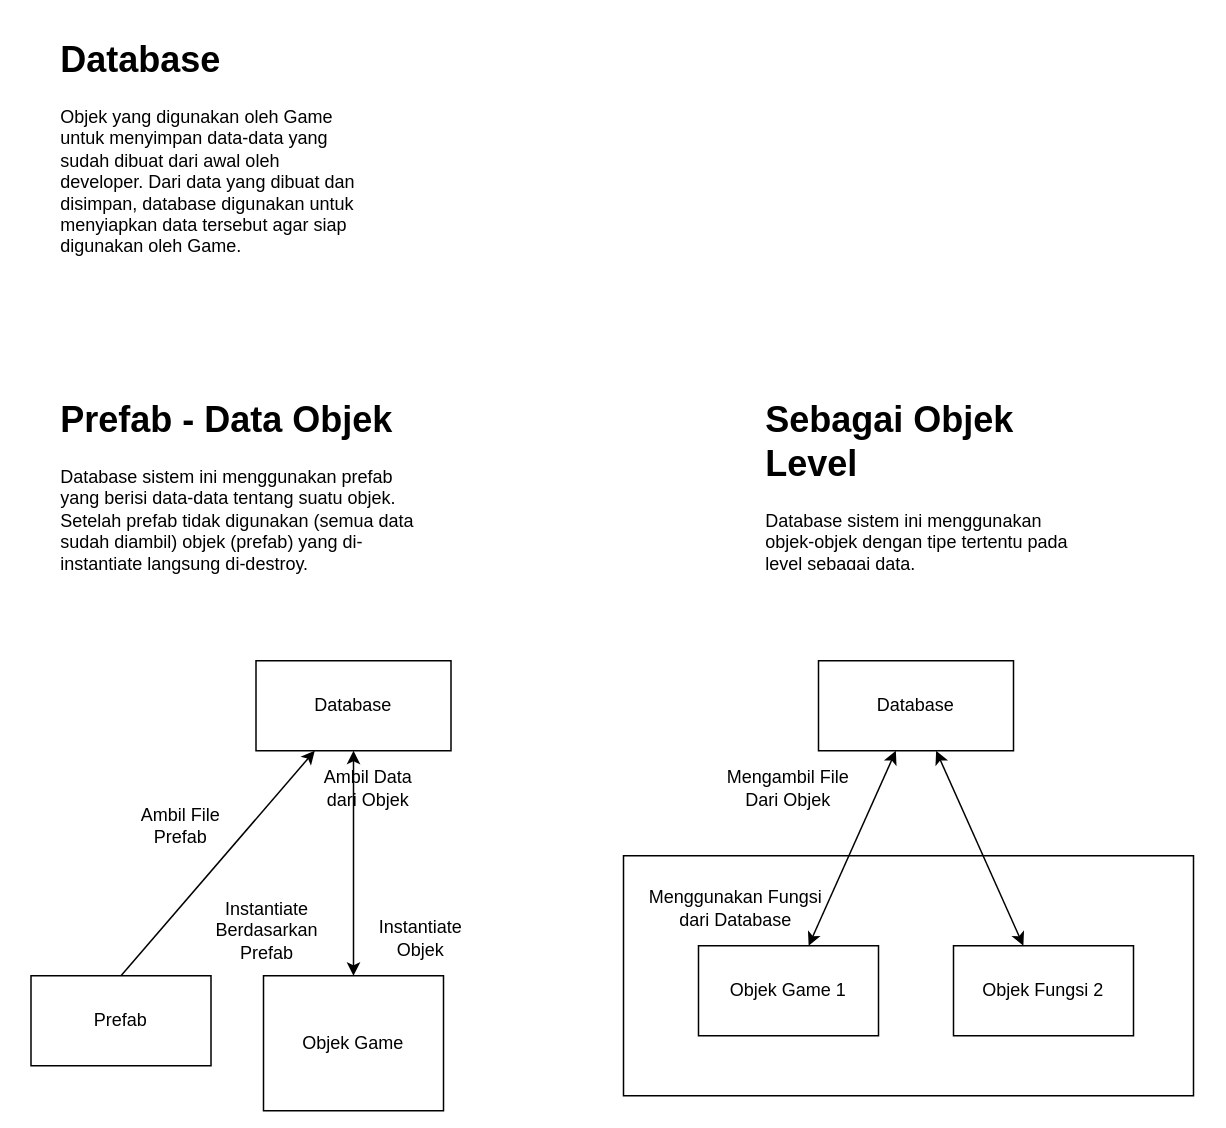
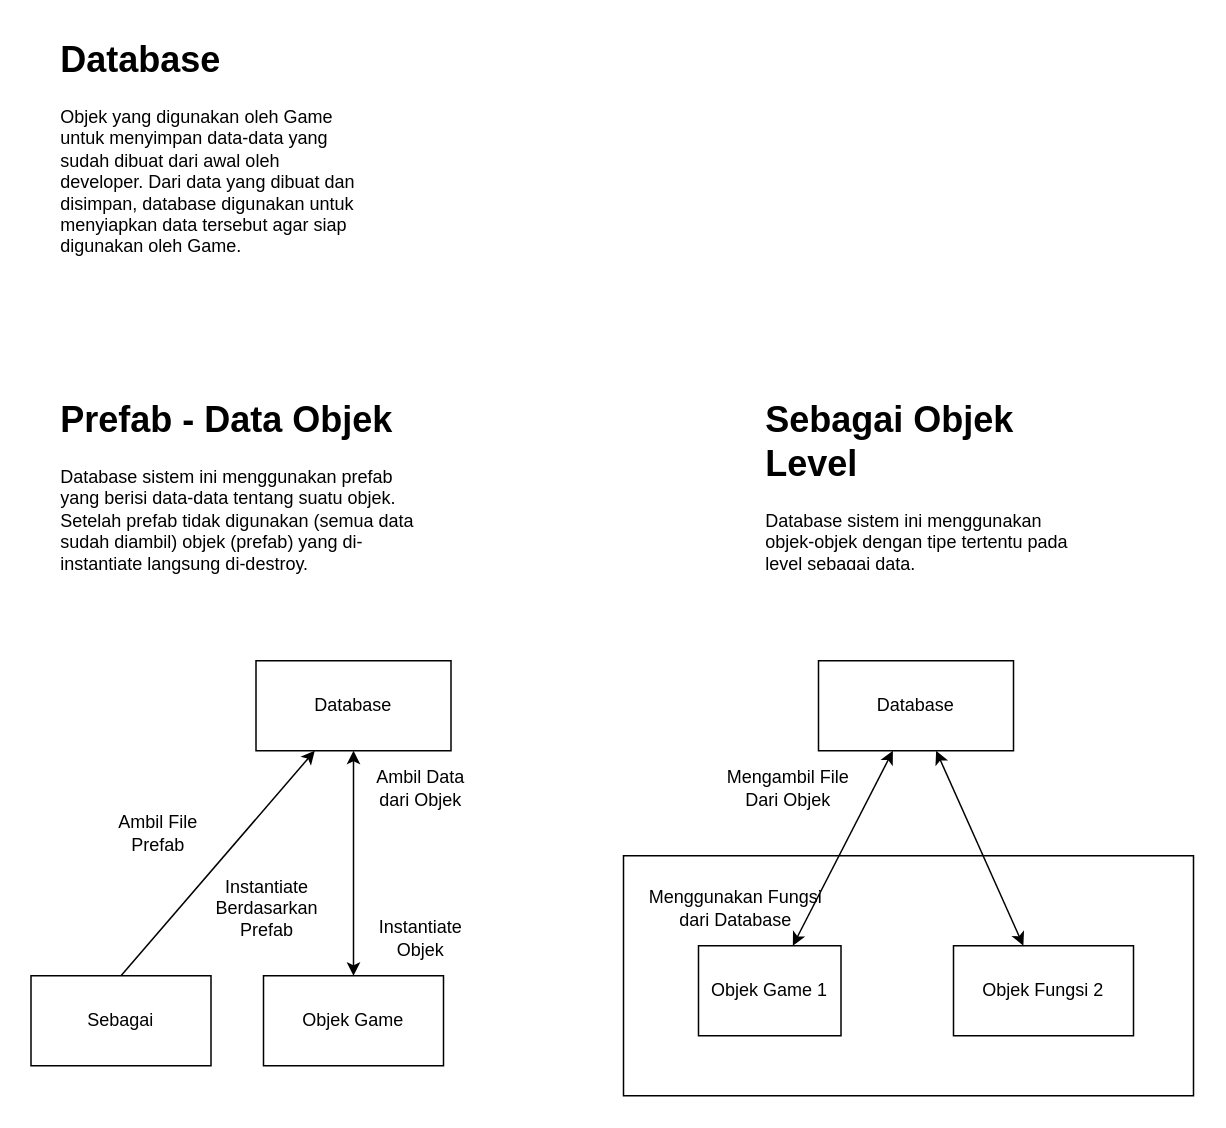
node "Ambil Data dari Objek": moved (368, 788) -> (421, 788)
node "Ambil File Prefab": moved (181, 826) -> (158, 833)
node "Instantiate Berdasarkan Prefab": moved (267, 931) -> (267, 908)
node "Objek Game 1": size 180x90 -> 143x90
node "Prefab": label "Prefab" -> "Sebagai"
node "Objek Game": size 180x135 -> 180x90
